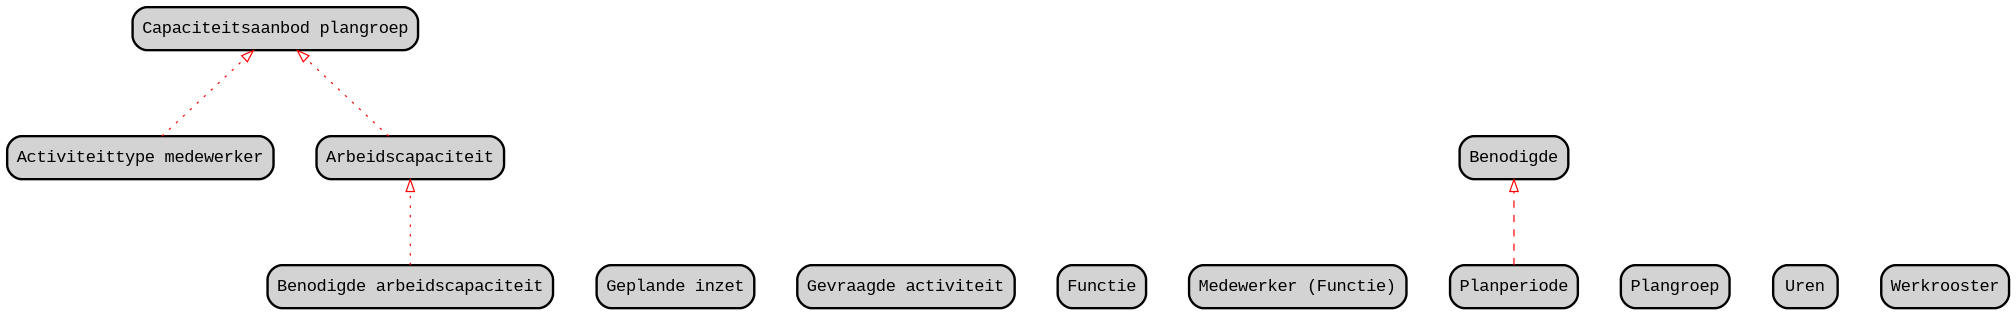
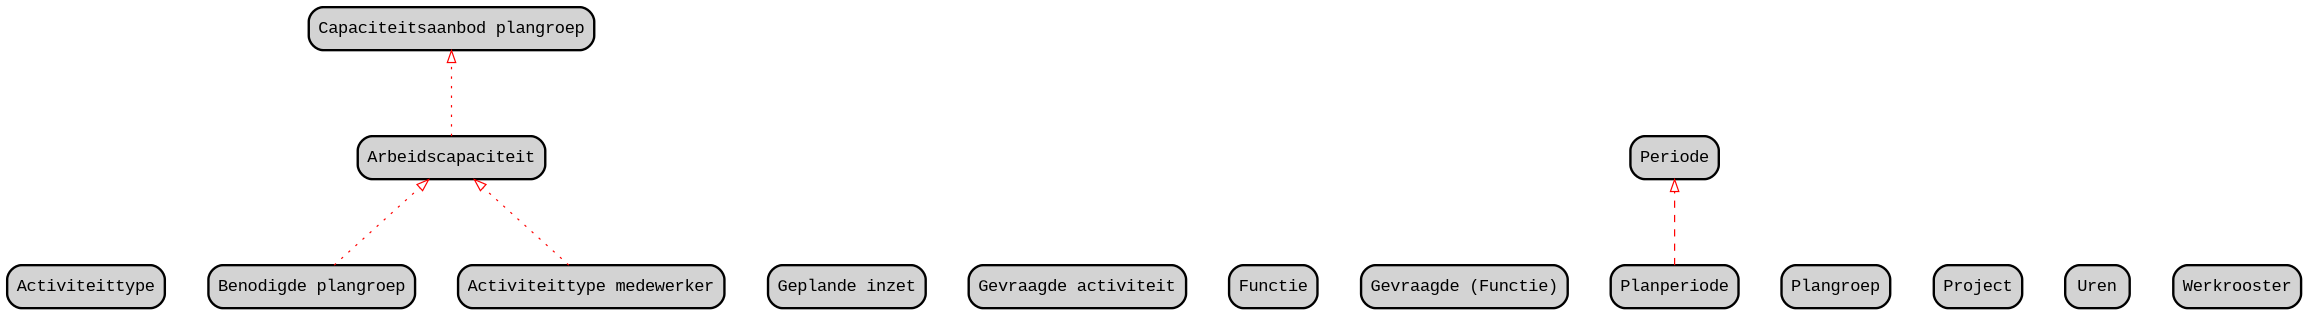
edge "Activiteittype medewerker" -> "Capaciteitsaanbod plangroep": now "Activiteittype medewerker" -> "Arbeidscapaciteit"
node "Benodigde": label "Benodigde" -> "Periode"
node "Activiteittype": added
node "Benodigde arbeidscapaciteit": label "Benodigde arbeidscapaciteit" -> "Benodigde plangroep"
node "Medewerker (Functie)": label "Medewerker (Functie)" -> "Gevraagde (Functie)"
node "Project": added
